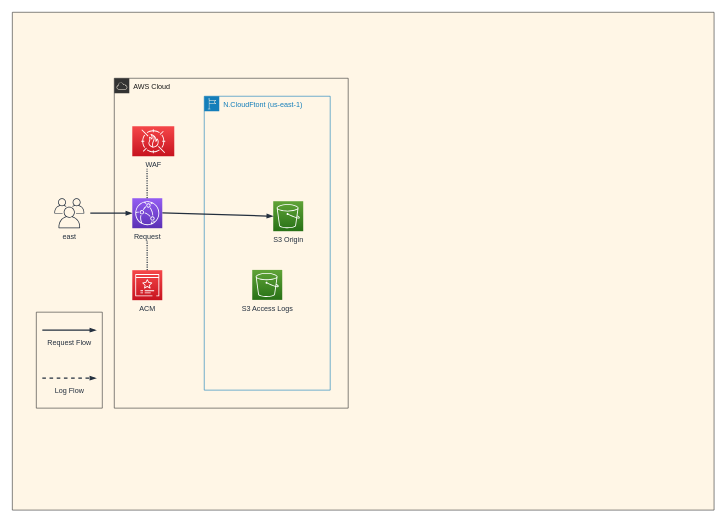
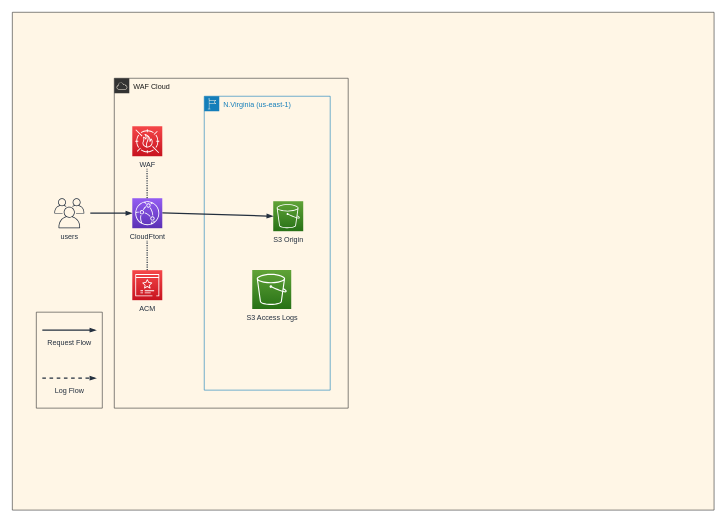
node "AWS Cloud": label "AWS Cloud" -> "WAF Cloud"
node "N.CloudFtont (us-east-1)": label "N.CloudFtont (us-east-1)" -> "N.Virginia (us-east-1)"
node "WAF": size 42x30 -> 30x30
node "east": label "east" -> "users"
node "Request": label "Request" -> "CloudFtont"
node "S3 Access Logs": size 30x30 -> 39x39
